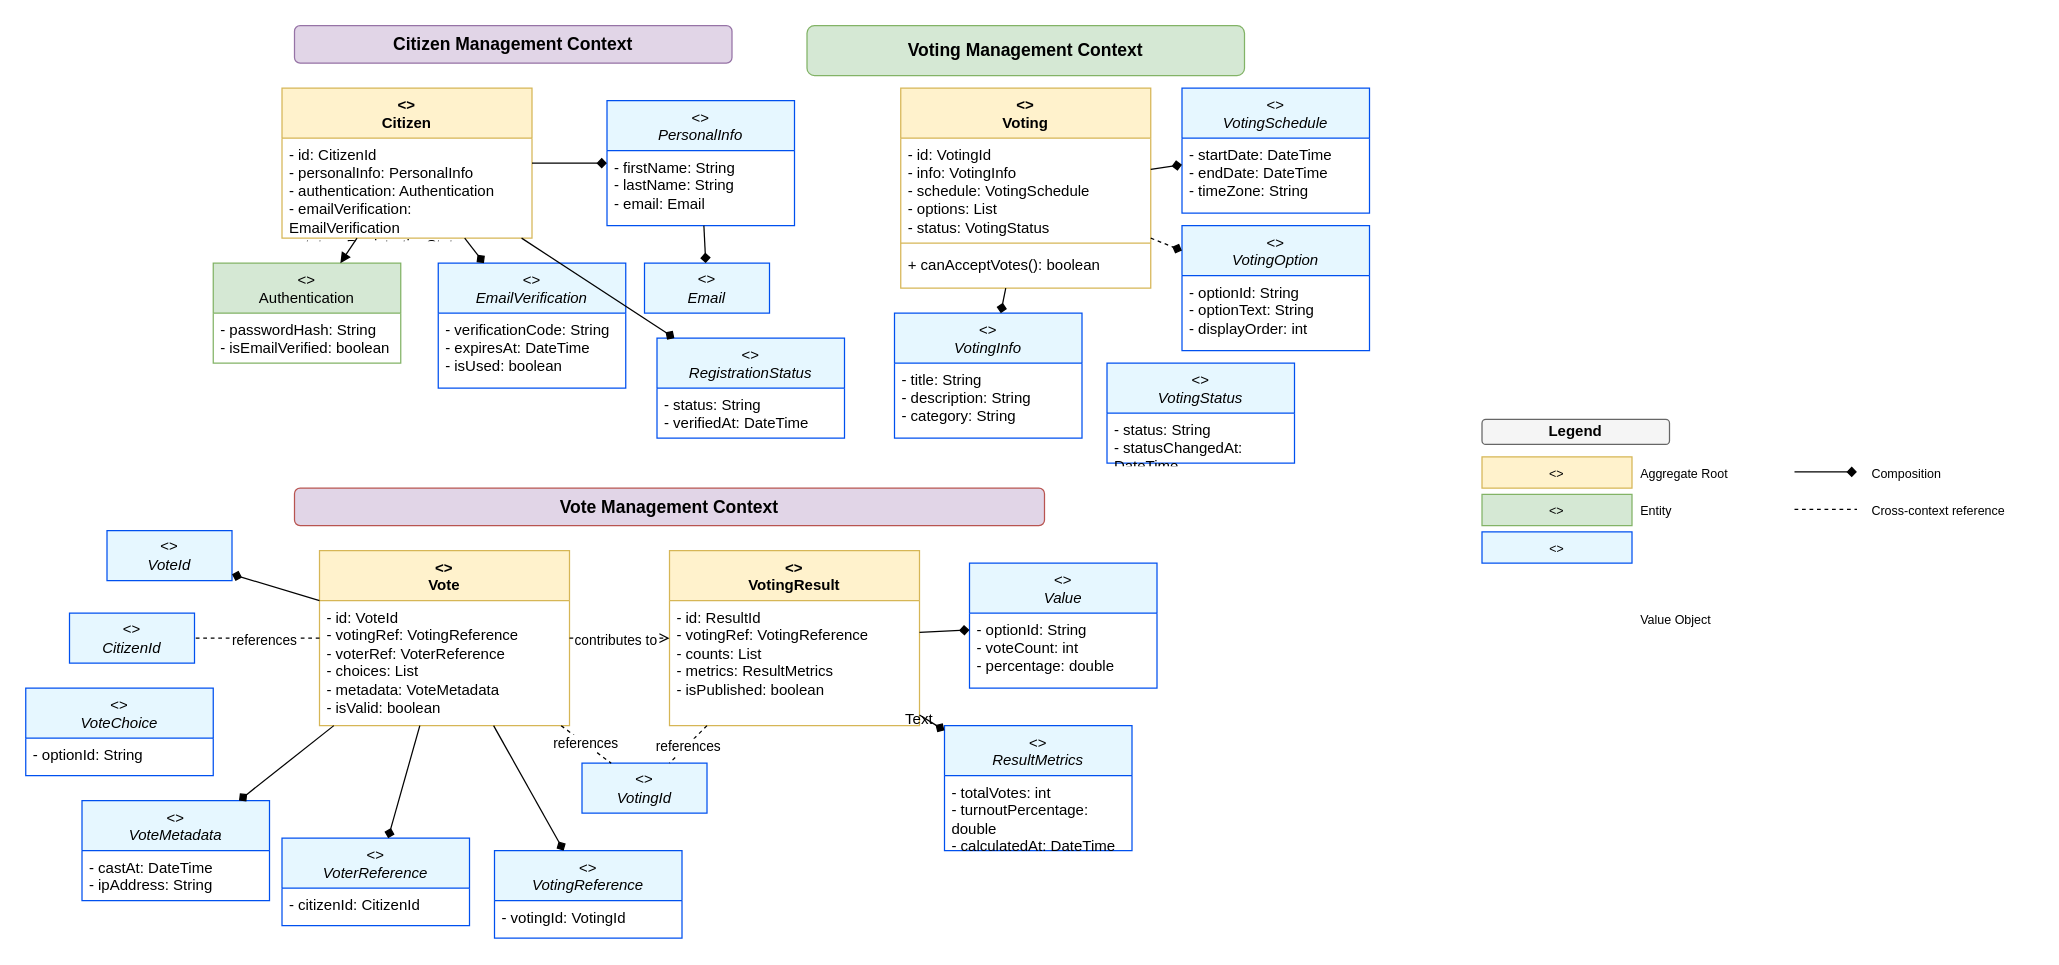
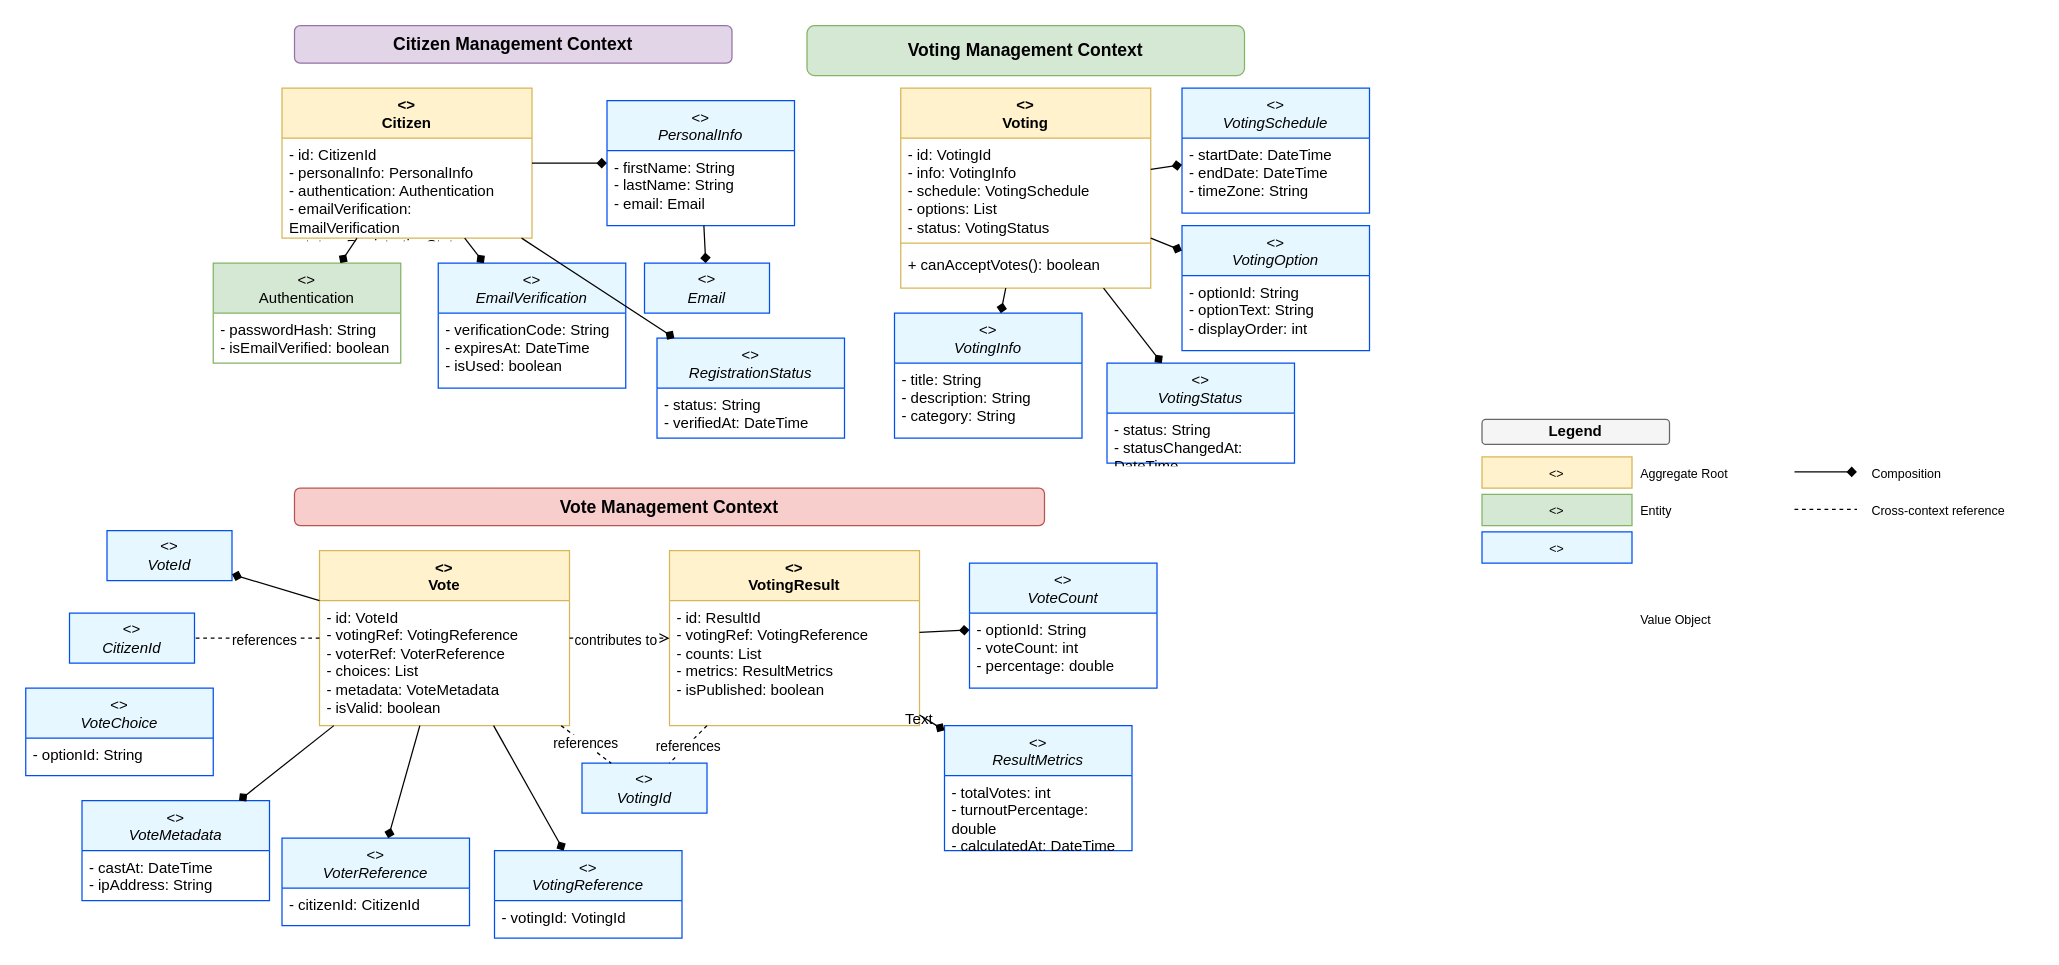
edge "> Voting" -> "> VotingOption": style dashed -> solid
edge "> Citizen" -> "> Authentication": arrowhead block -> diamond
edge "> Voting" -> "> VotingStatus": added
node "Vote Management Context": fillcolor #e1d5e7 -> #f8cecc
node "> Value": label "> Value" -> "> VoteCount"
